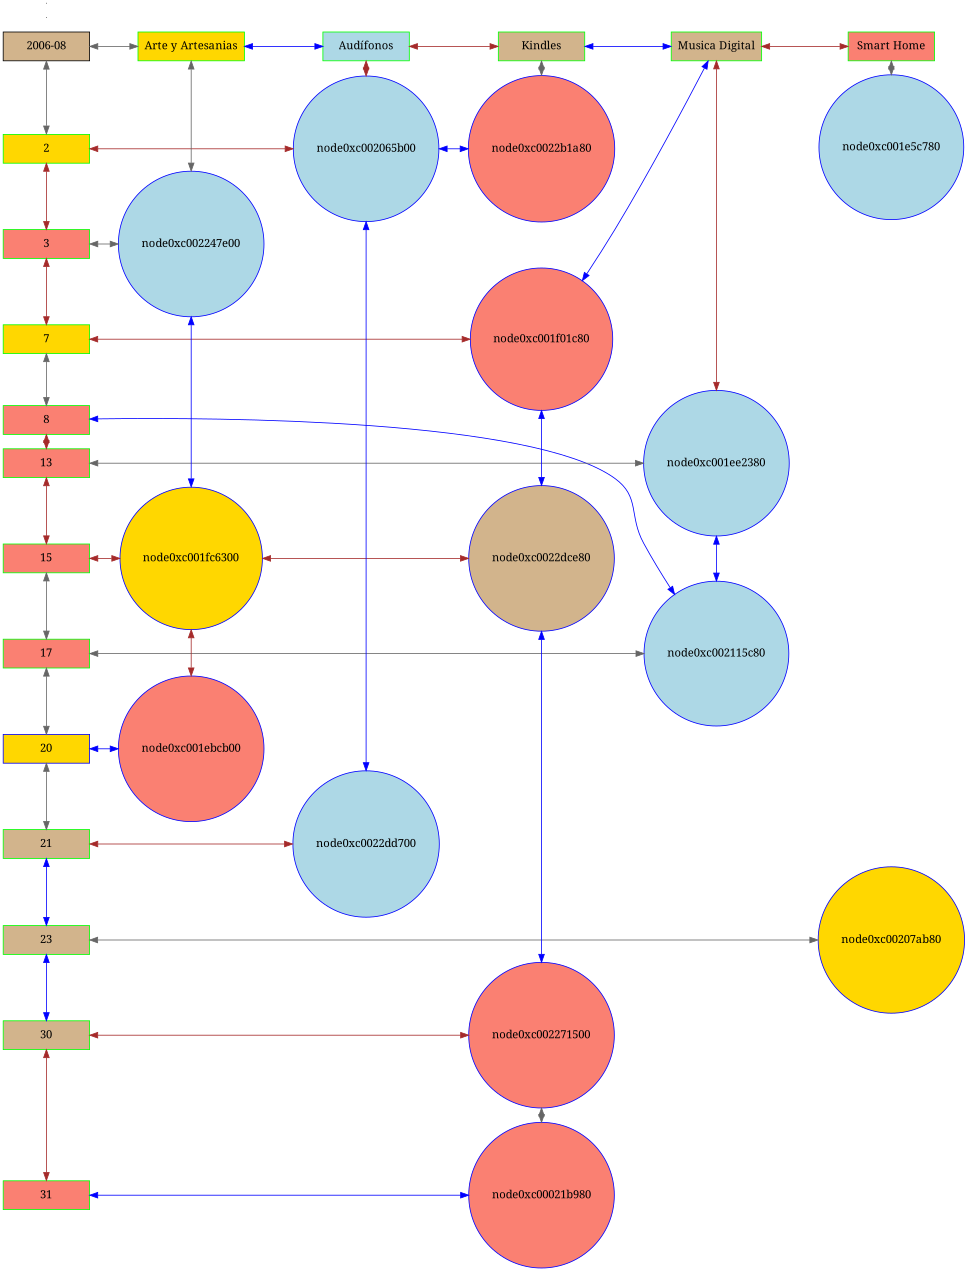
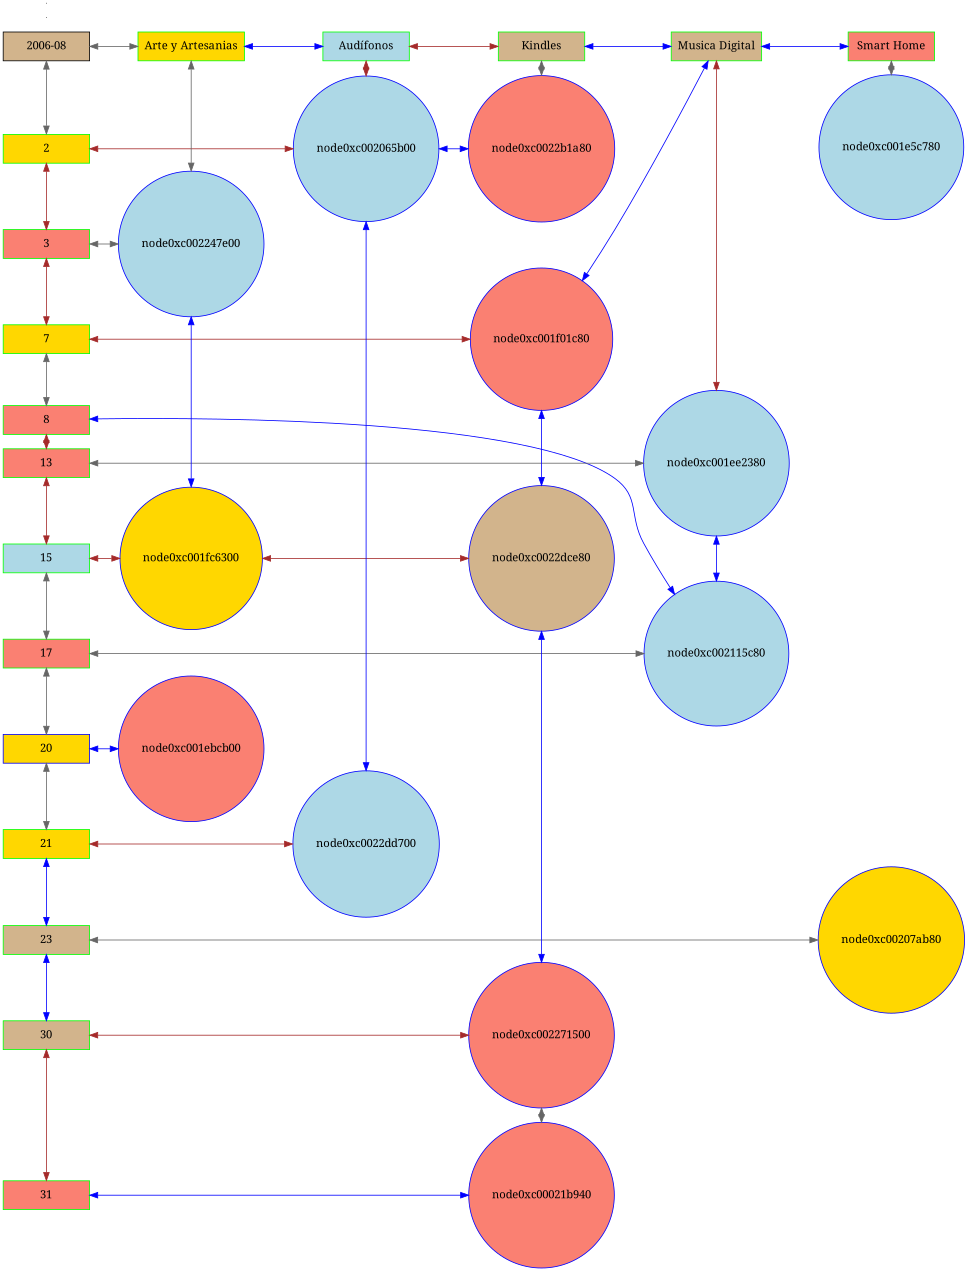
edge "Musica Digital" -- "Smart Home": color brown -> blue
node "15": fillcolor salmon -> lightblue
edge "node0xc001fc6300" -- "node0xc001ebcb00": removed
node "21": fillcolor tan -> gold
node "node0xc00021b980": label "node0xc00021b980" -> "node0xc00021b940"
